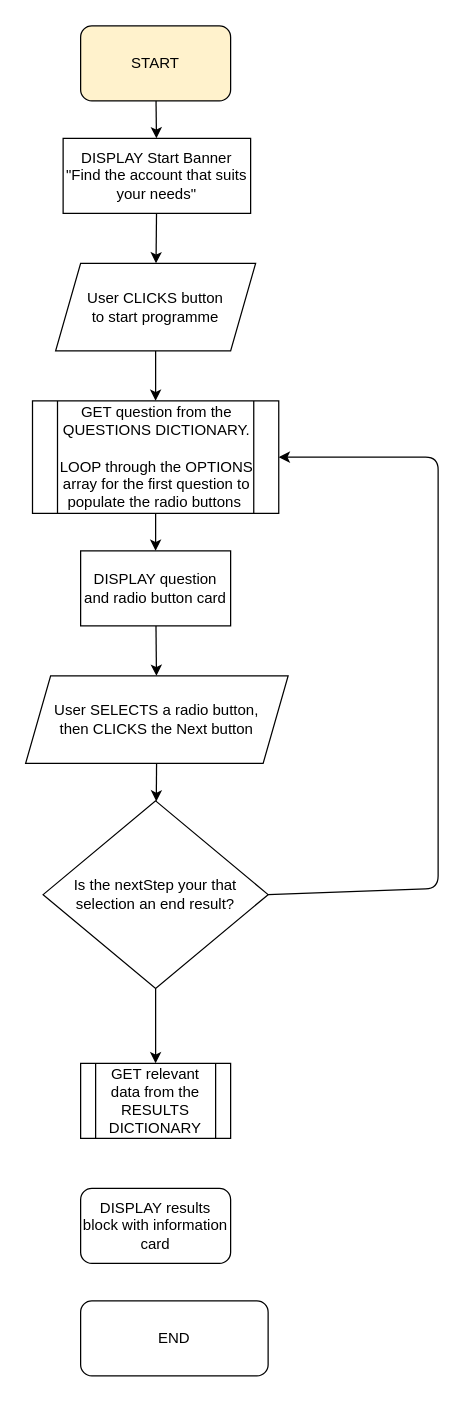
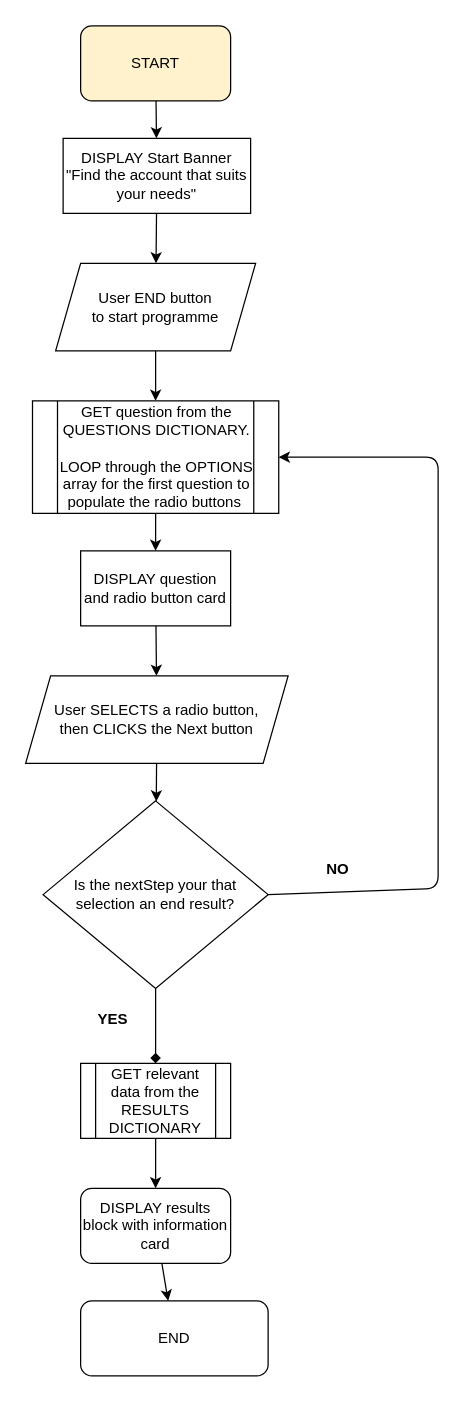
node "User CLICKS button to start programme": label "User CLICKS button to start programme" -> "User END button to start programme"
node "NO": added
node "YES": added
edge "Is the nextStep your that selection an end result?" -> "GET relevant data from the RESULTS DICTIONARY": arrowhead classic -> diamond
edge "GET relevant data from the RESULTS DICTIONARY" -> "DISPLAY results block with information card": added
edge "DISPLAY results block with information card" -> "END": added
